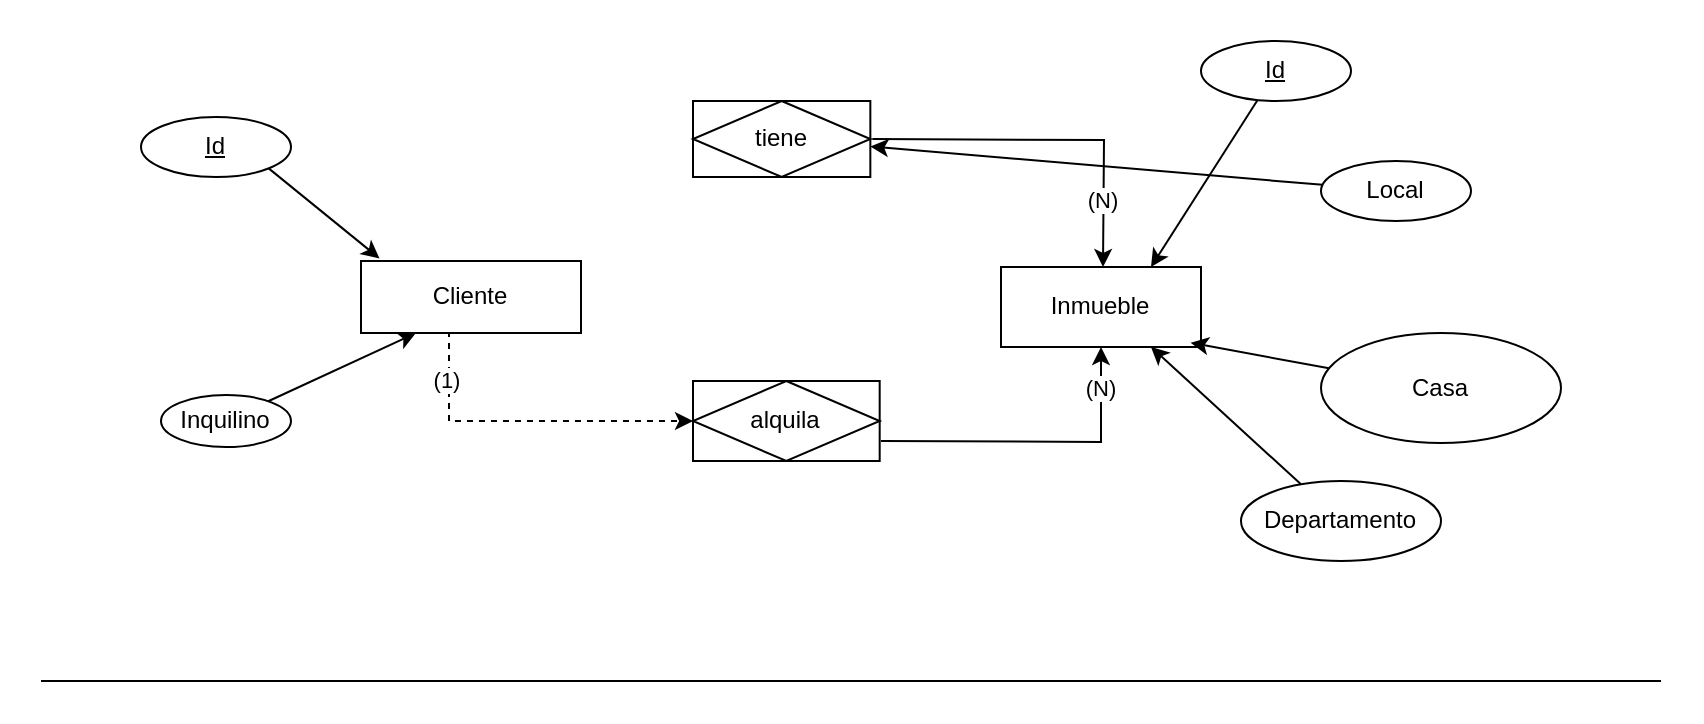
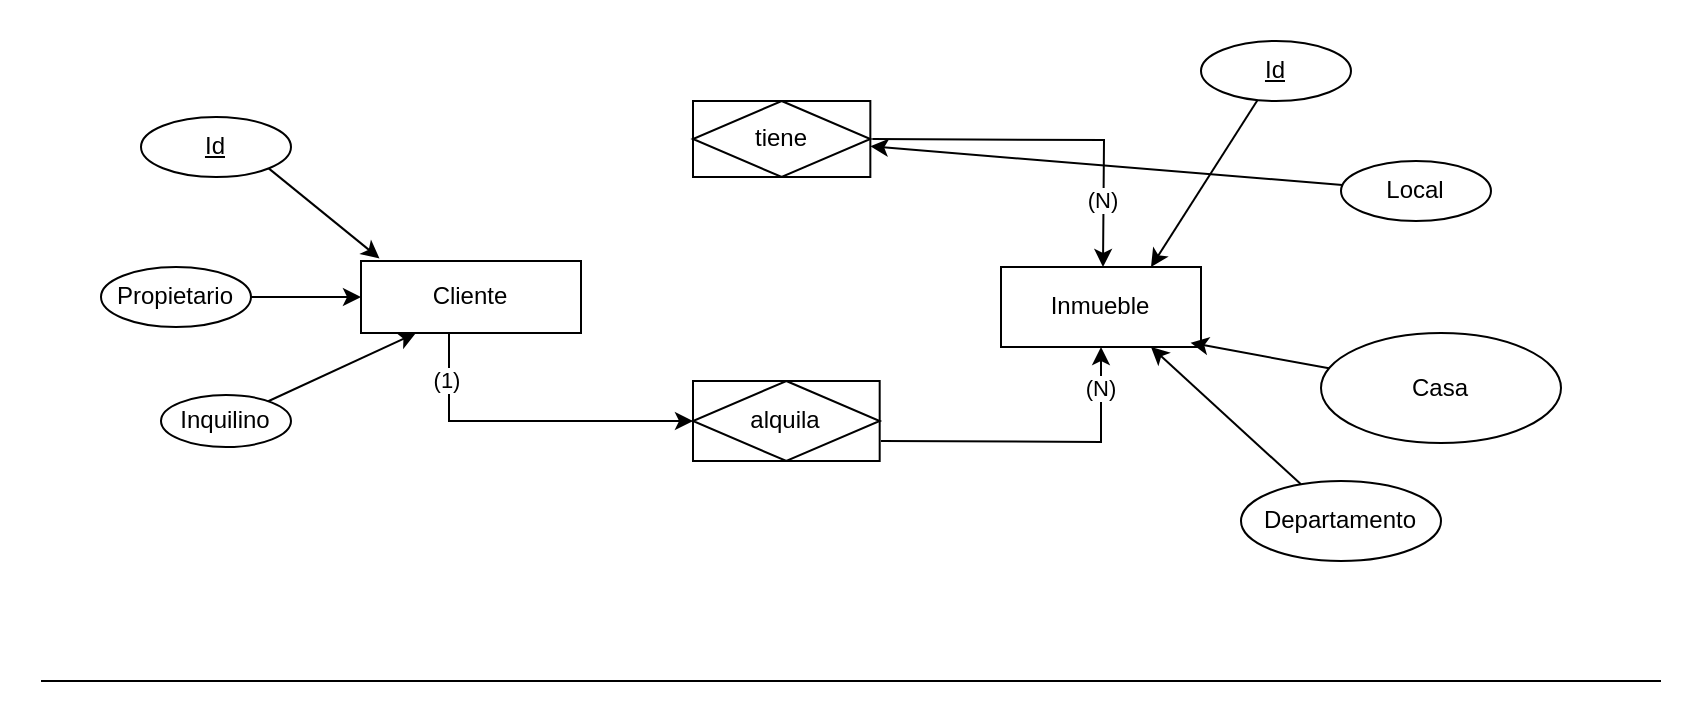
node "Local": moved (1396, 191) -> (1416, 191)
node "Propietario": added
edge "Propietario" -> "Cliente": added
edge "Cliente" -> "alquila": style dashed -> solid
